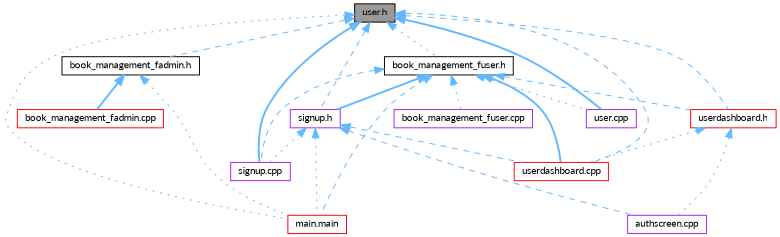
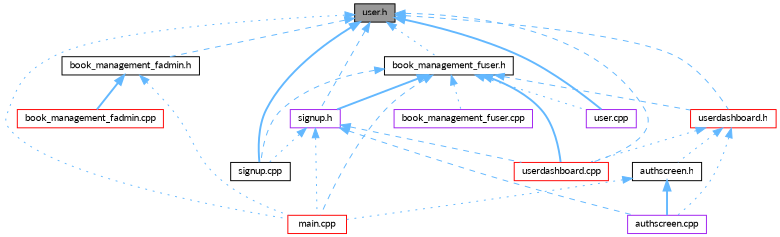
node "signup.cpp": color purple -> black
node "authscreen.h": added
node "main.main": label "main.main" -> "main.cpp"
